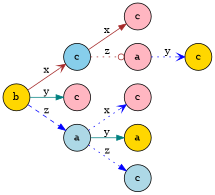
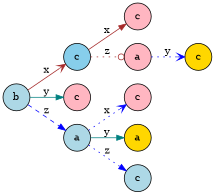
node "b": fillcolor gold -> lightblue
